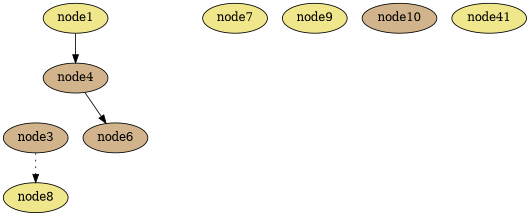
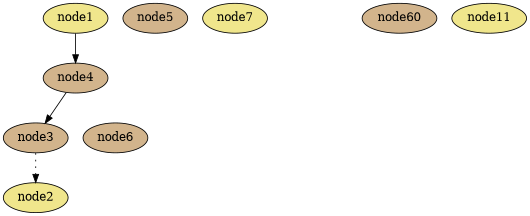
node "node5": added
node "node9": removed
node "node10": label "node10" -> "node60"
node "node41": label "node41" -> "node11"
edge "node4" -> "node6": now "node4" -> "node3"
node "node8": label "node8" -> "node2"
